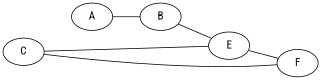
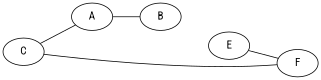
edge "B" -- "E": removed
edge "E" -- "C": now "A" -- "C"
